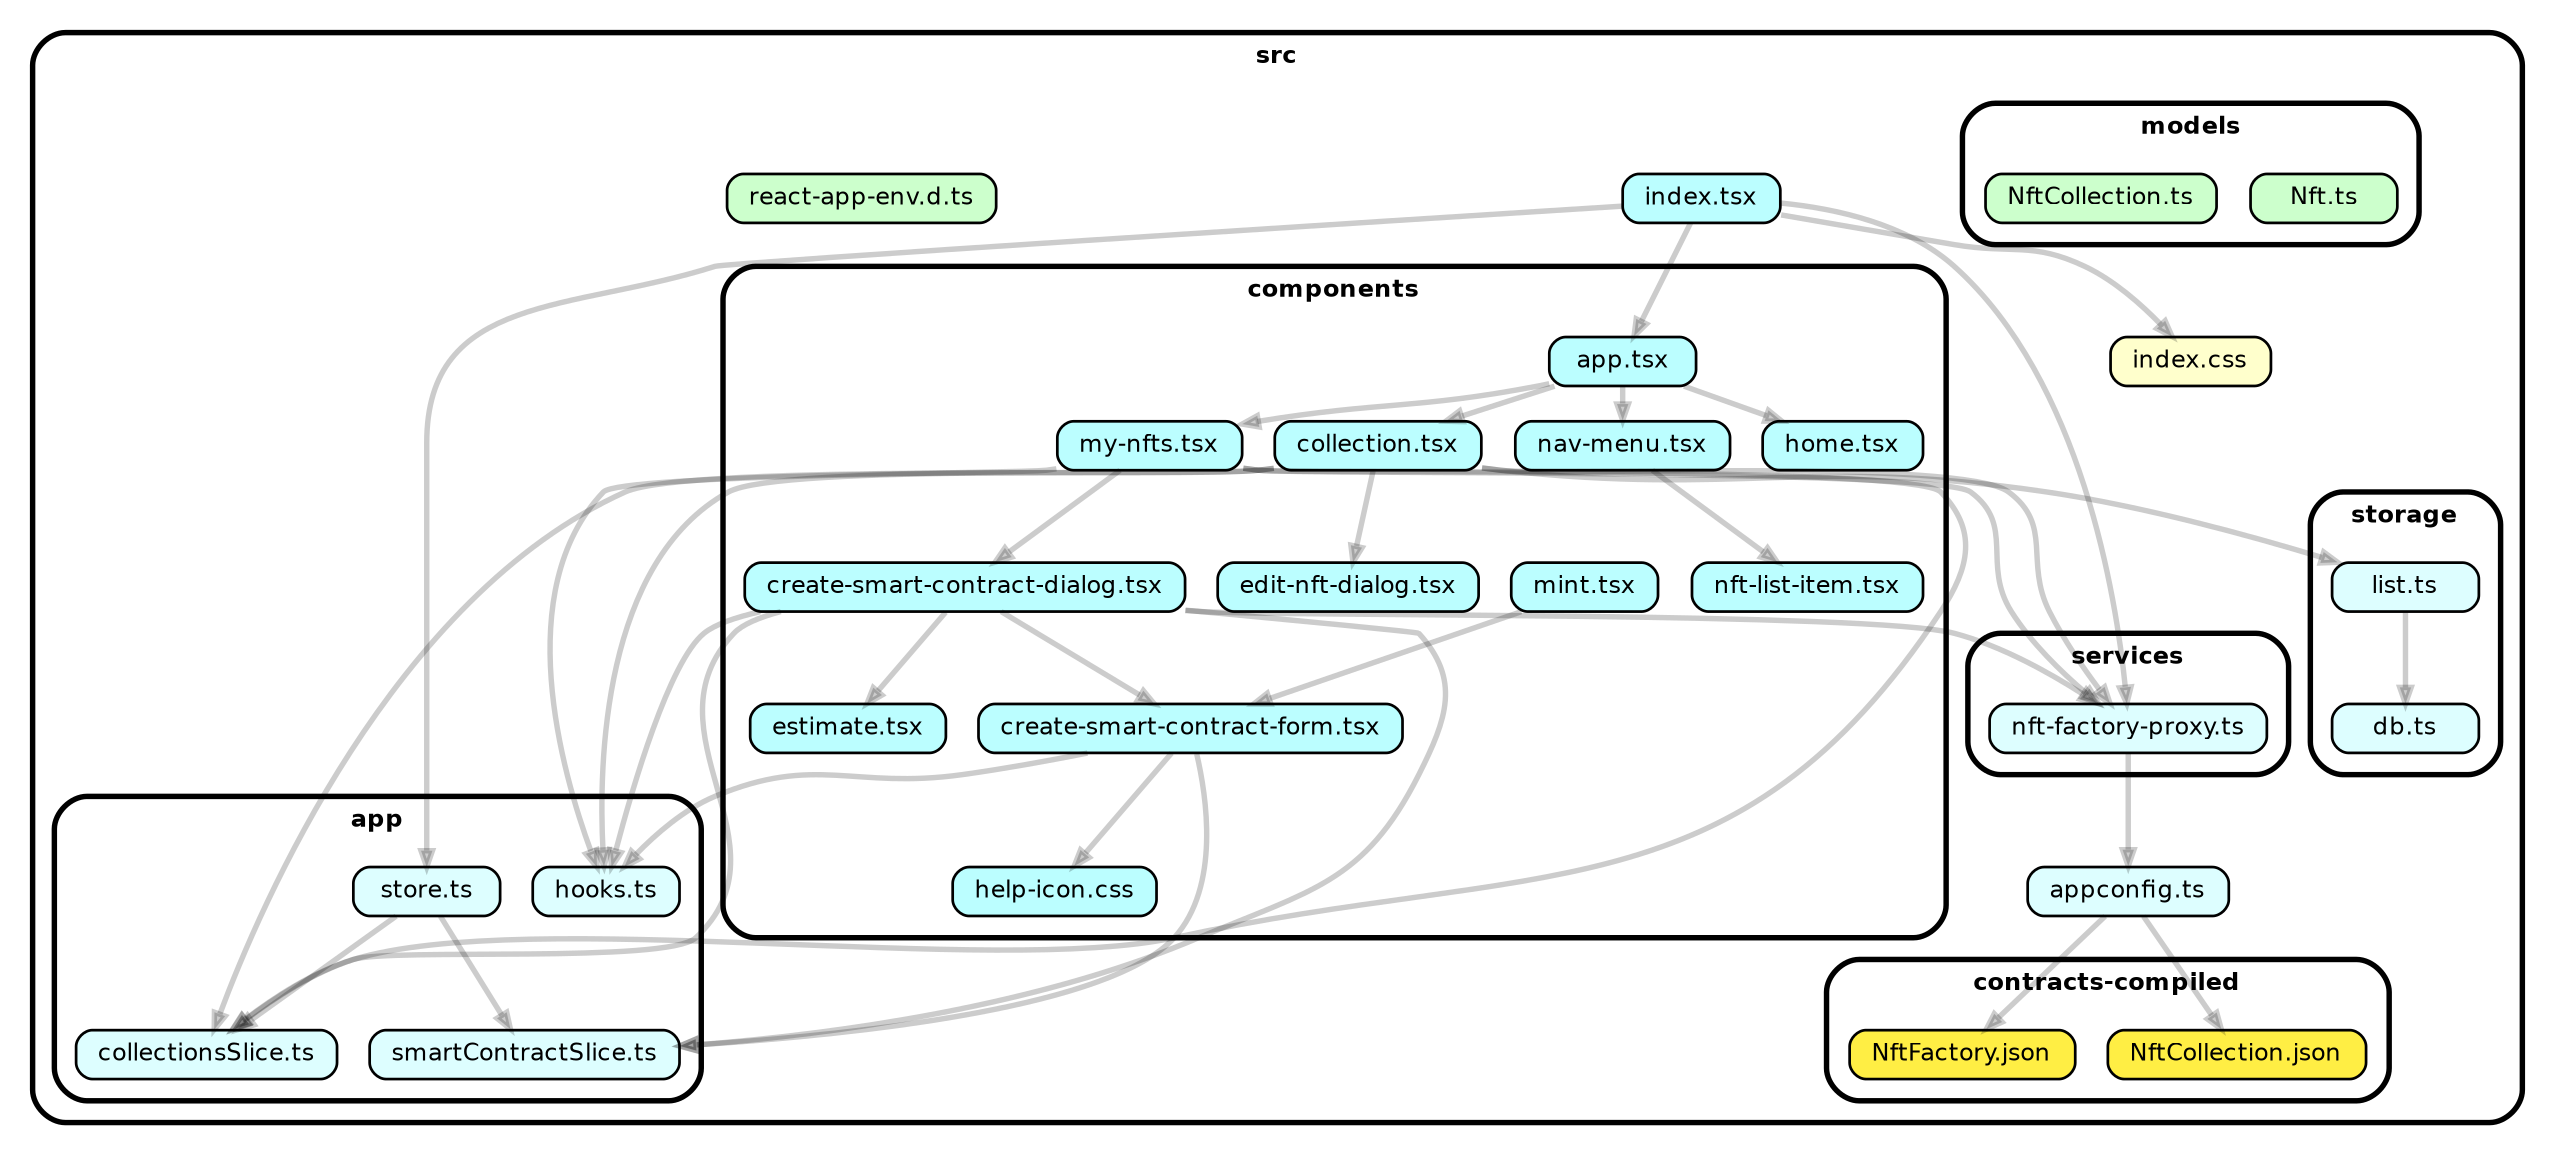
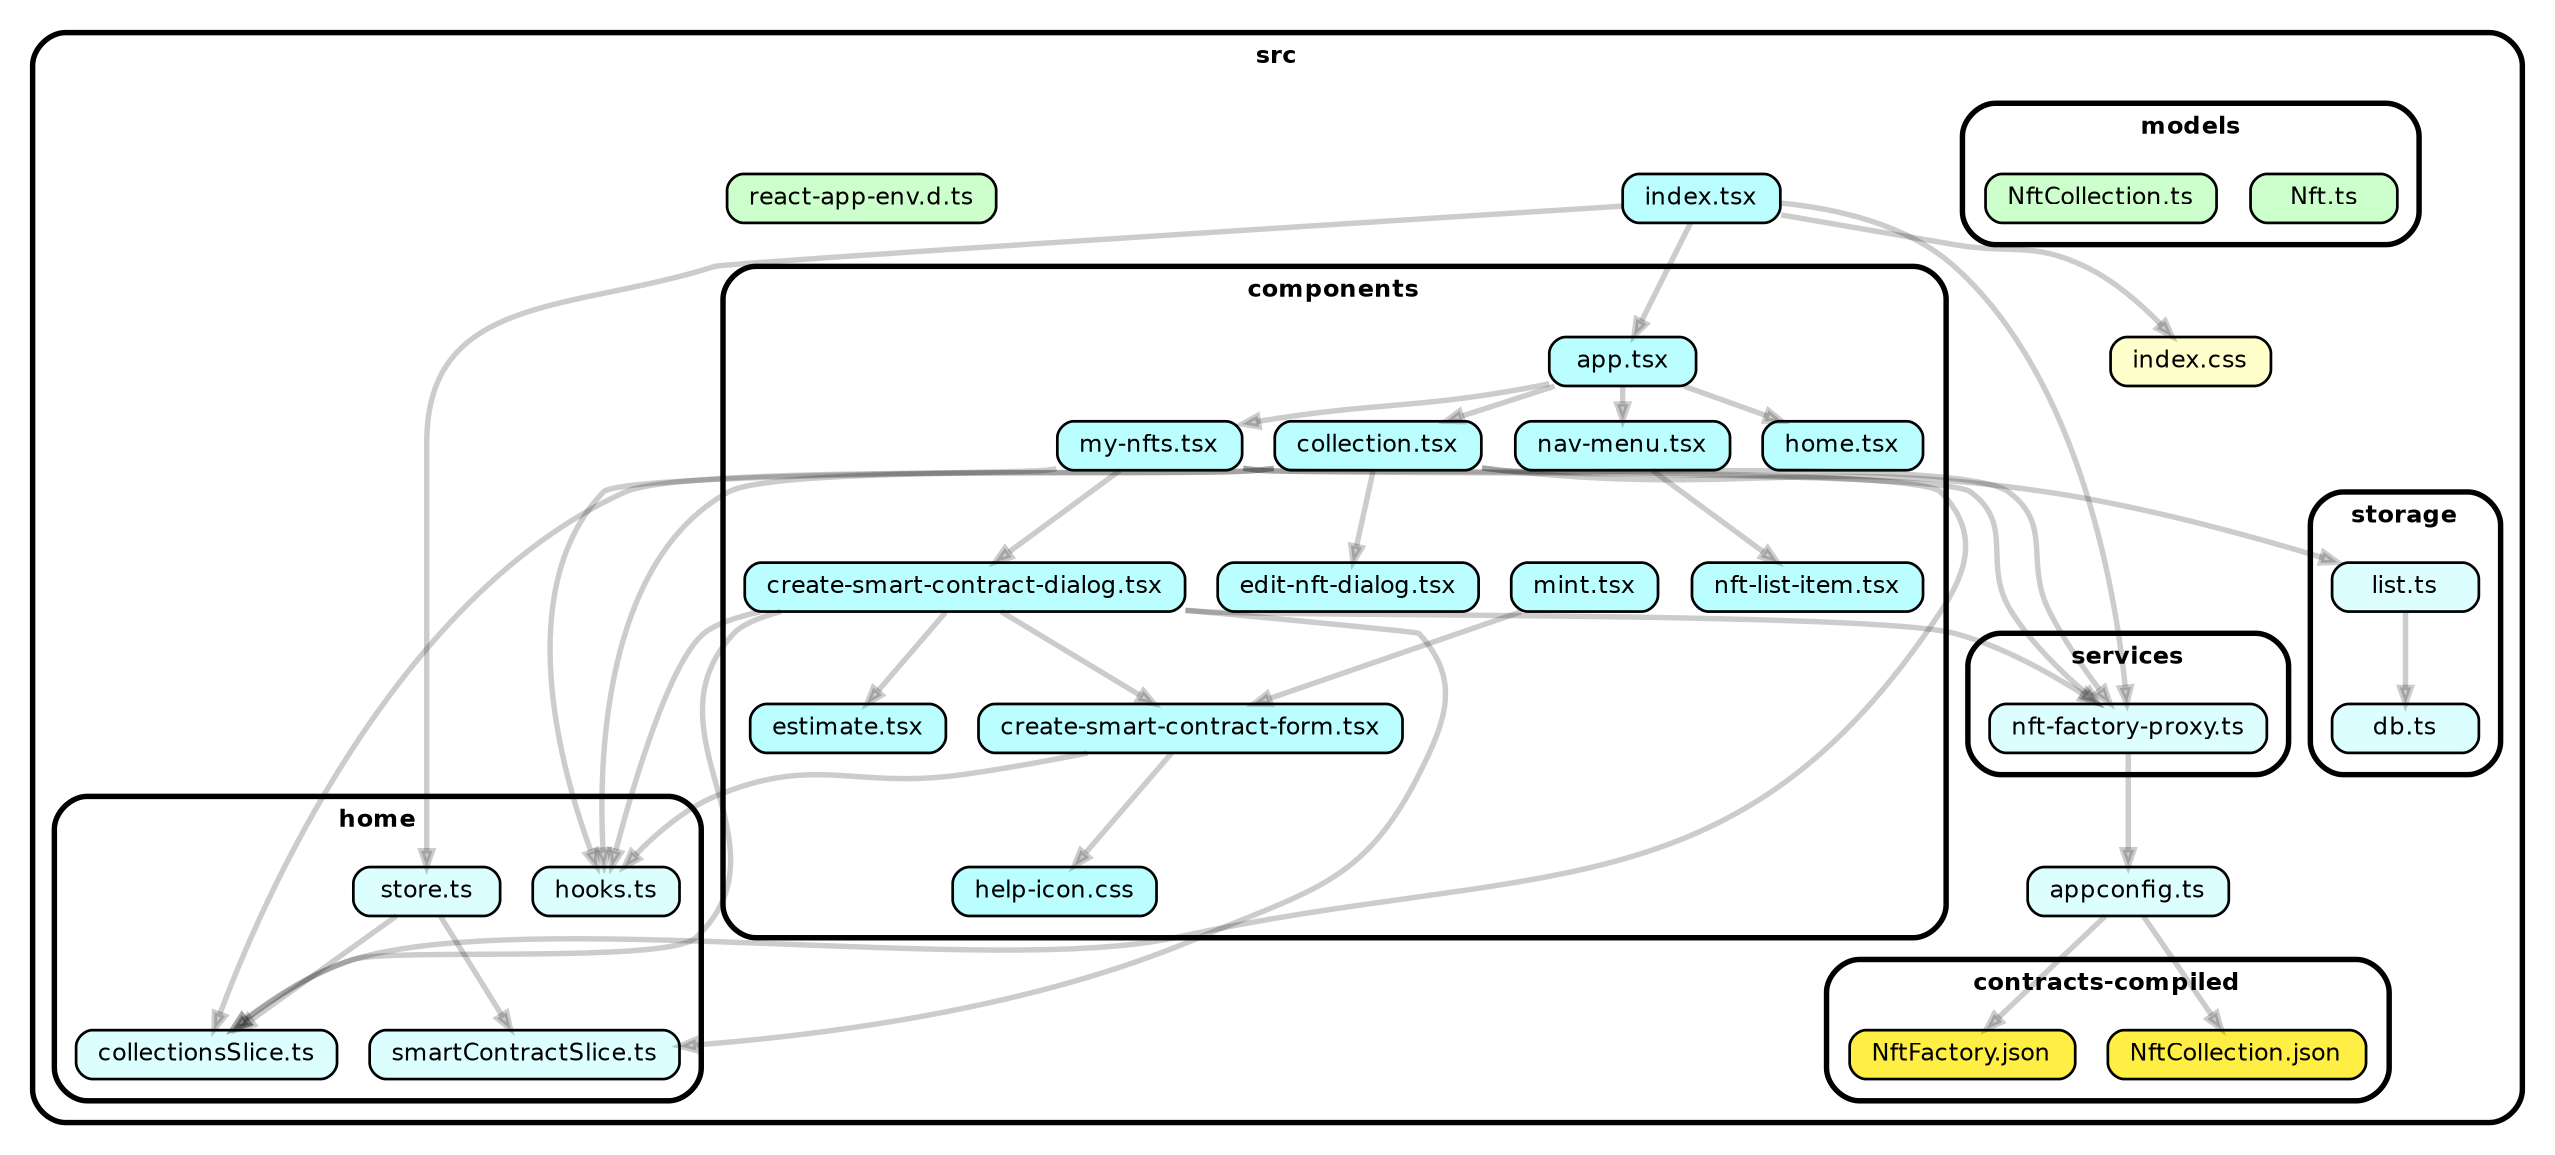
cluster "app": label "app" -> "home"
edge "create-smart-contract-form.tsx" -> "smartContractSlice.ts": removed
